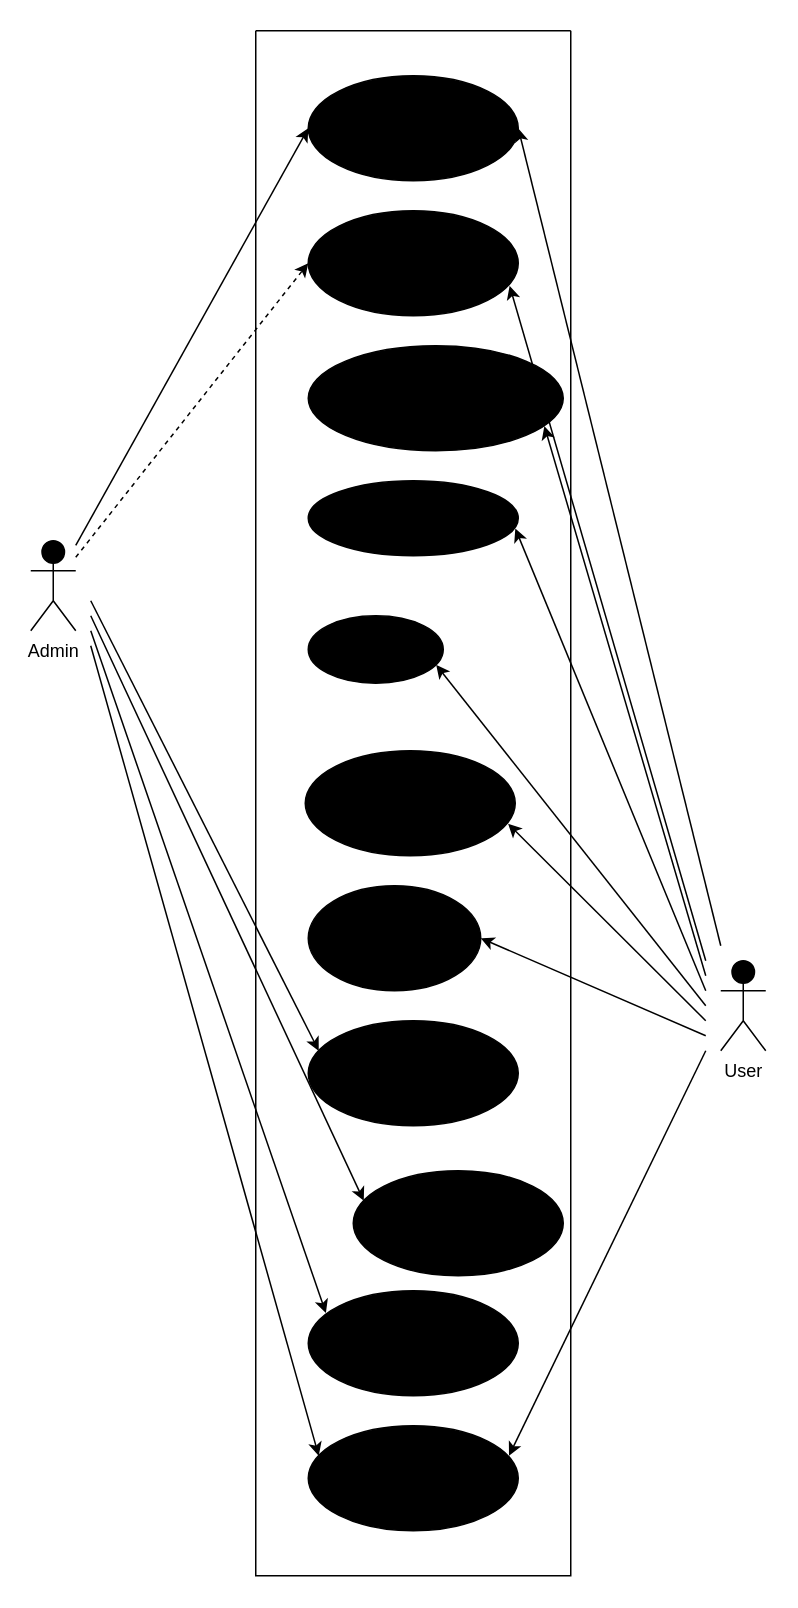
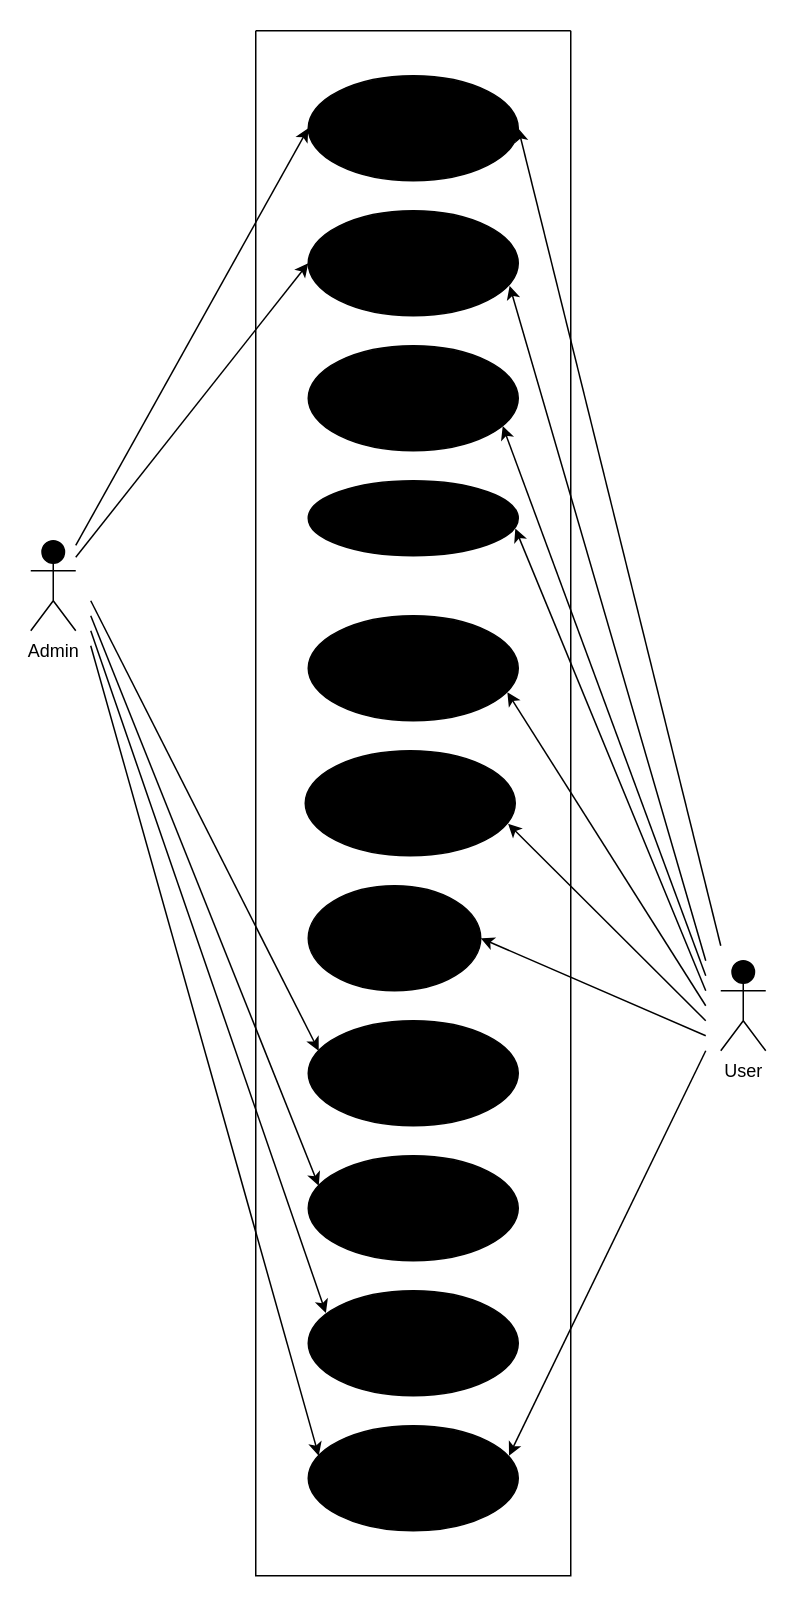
node "View Products": size 255x105 -> 210x105
edge "Admin" -> "Log In": style dashed -> solid
node "View Blogs": size 135x68 -> 210x105
node "Manage Custom Orders": moved (458, 1223) -> (413, 1208)
